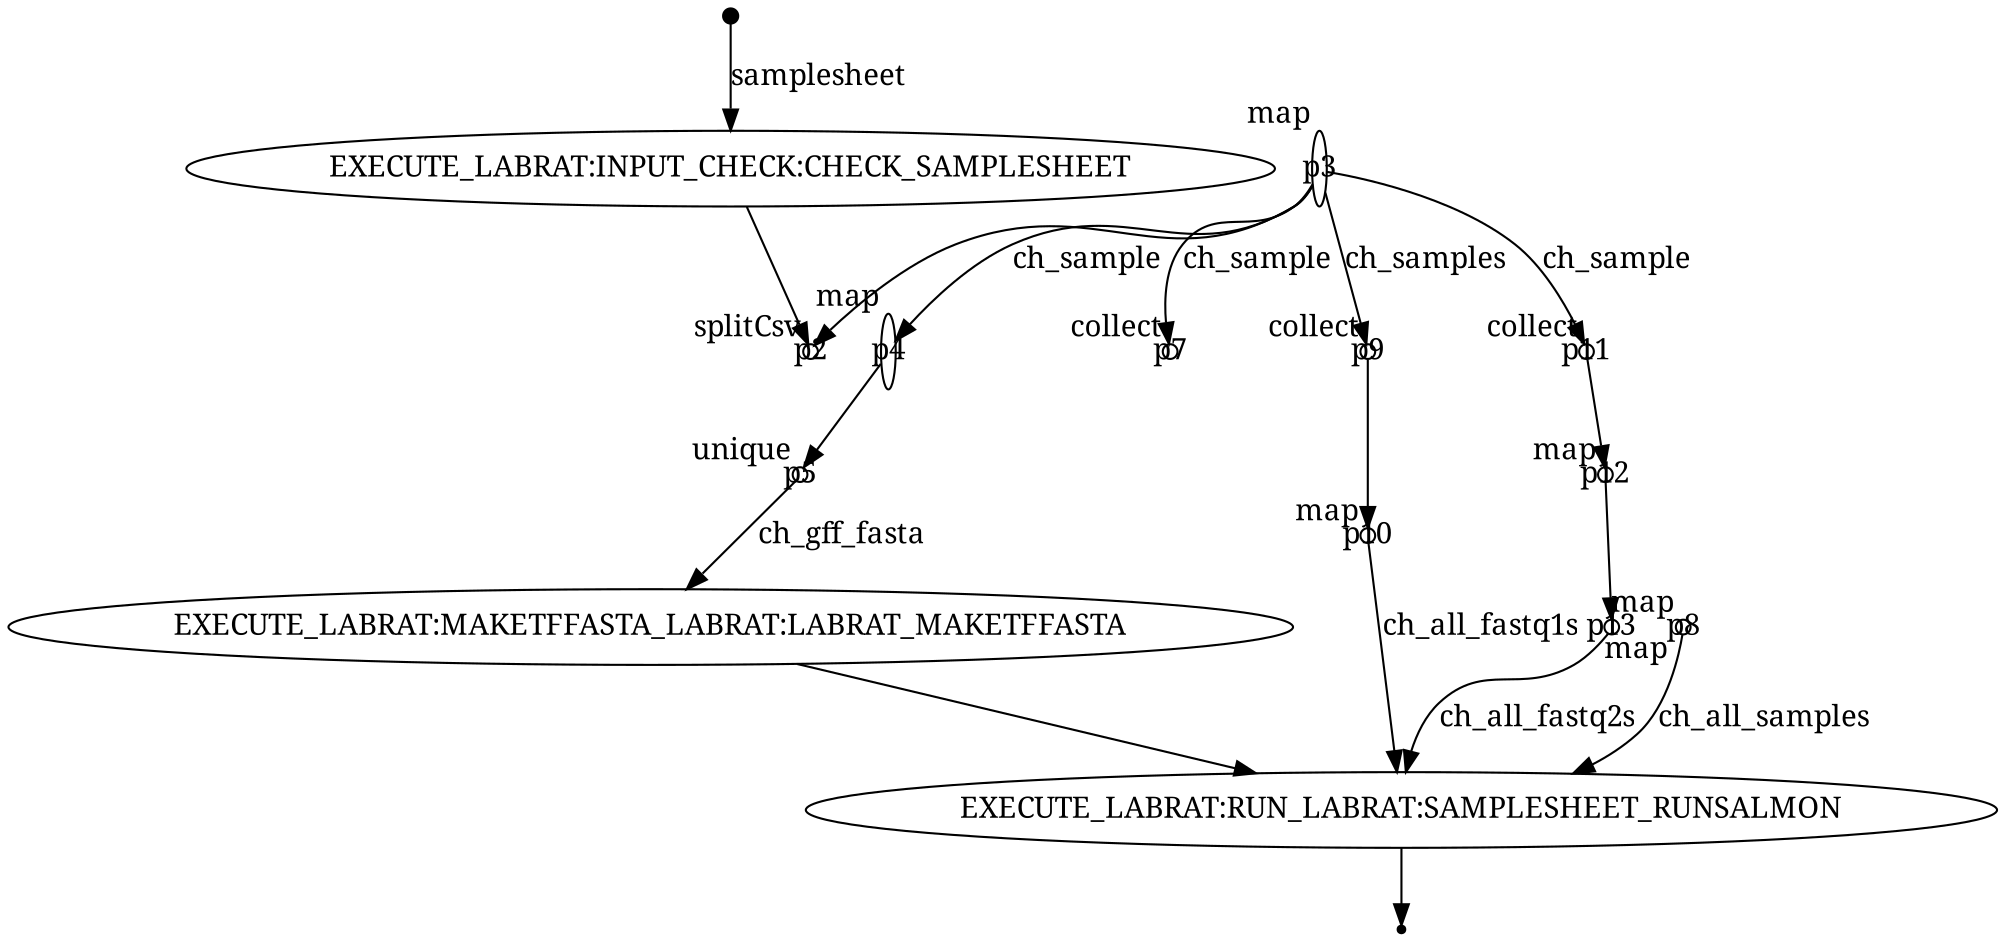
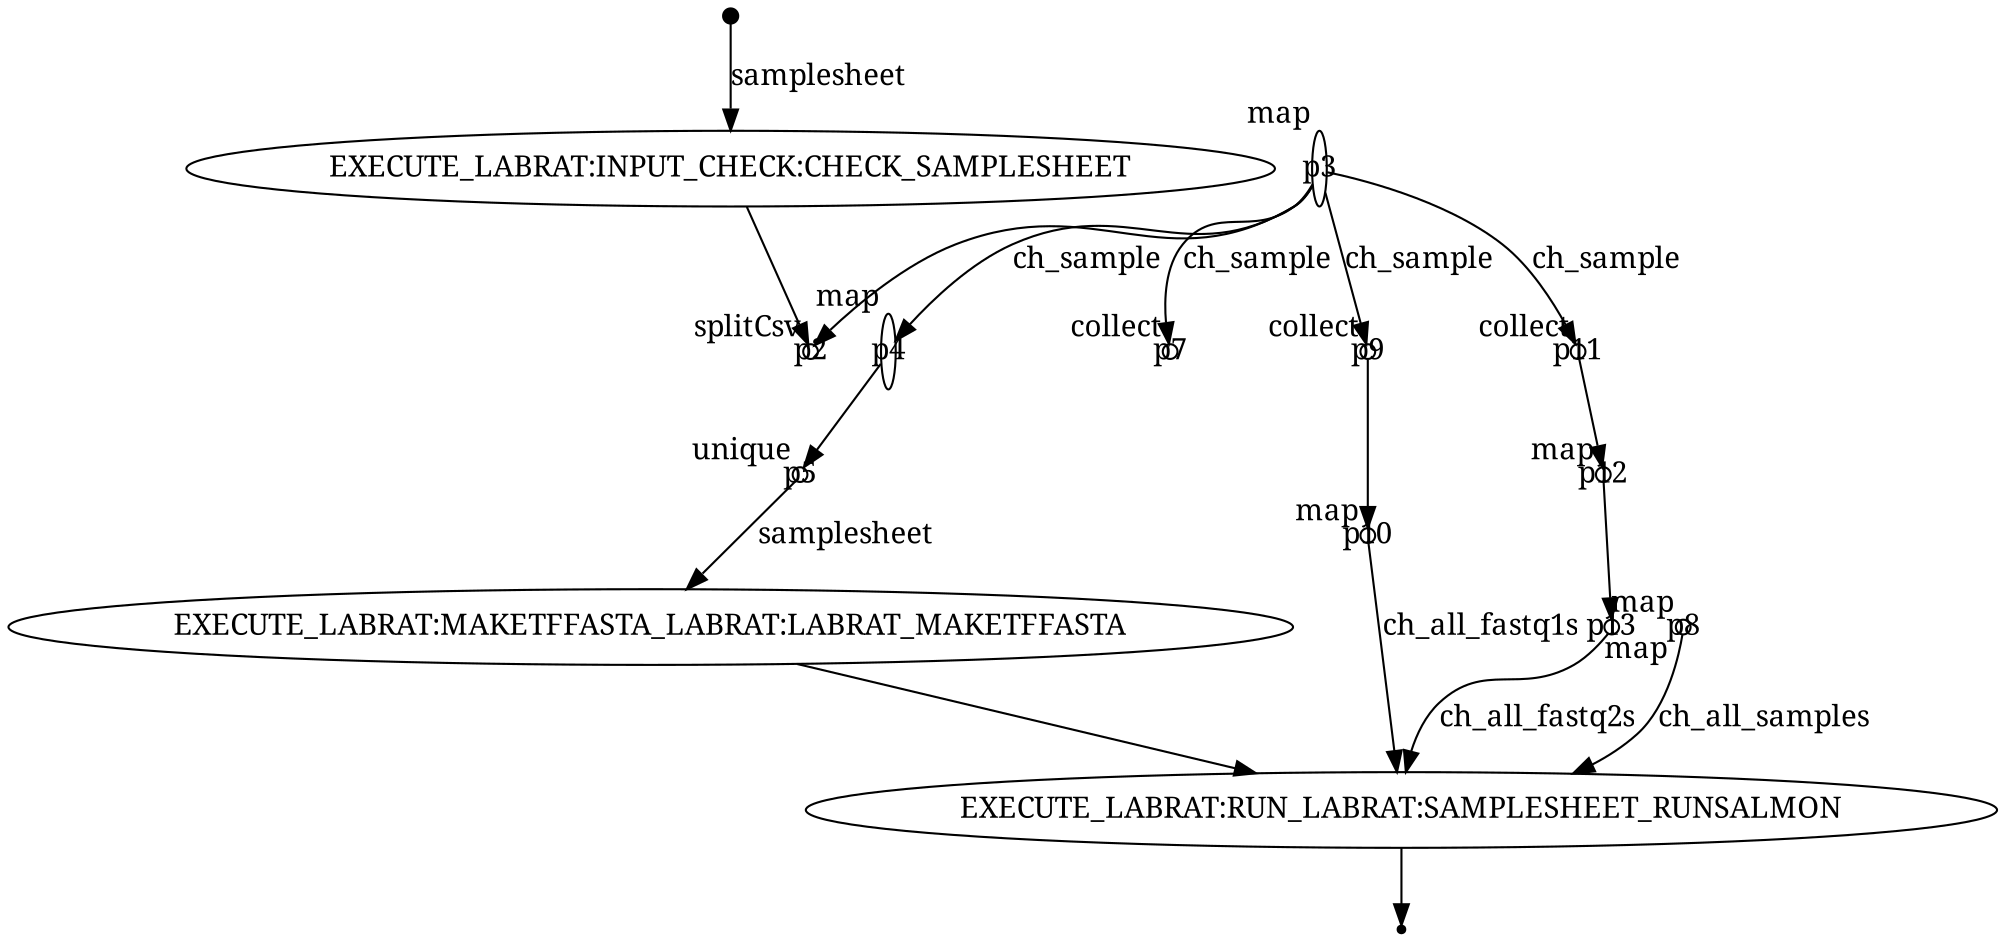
edge "p3 map" -> "p9 collect": label "ch_samples" -> "ch_sample"
edge "p5 unique" -> "EXECUTE_LABRAT:MAKETFFASTA_LABRAT:LABRAT_MAKETFFASTA": label "ch_gff_fasta" -> "samplesheet"
